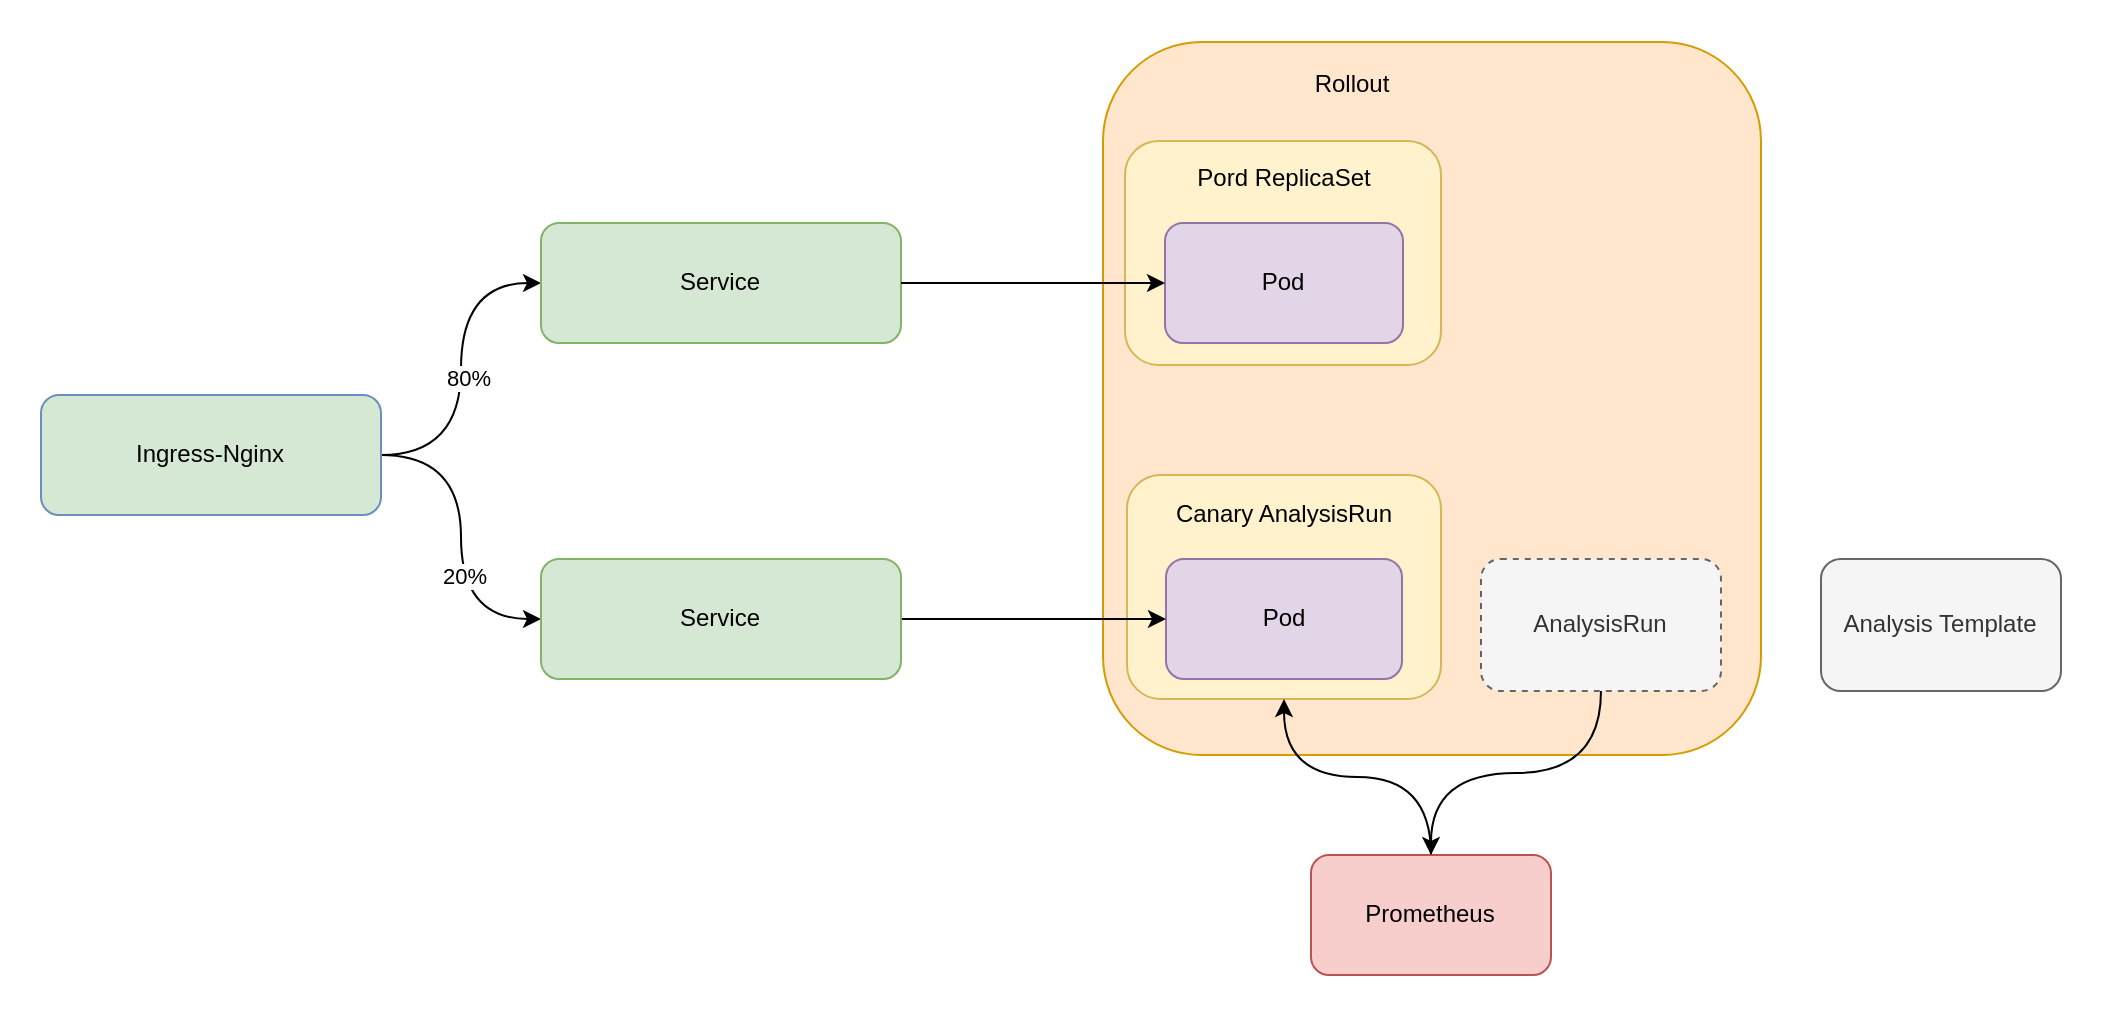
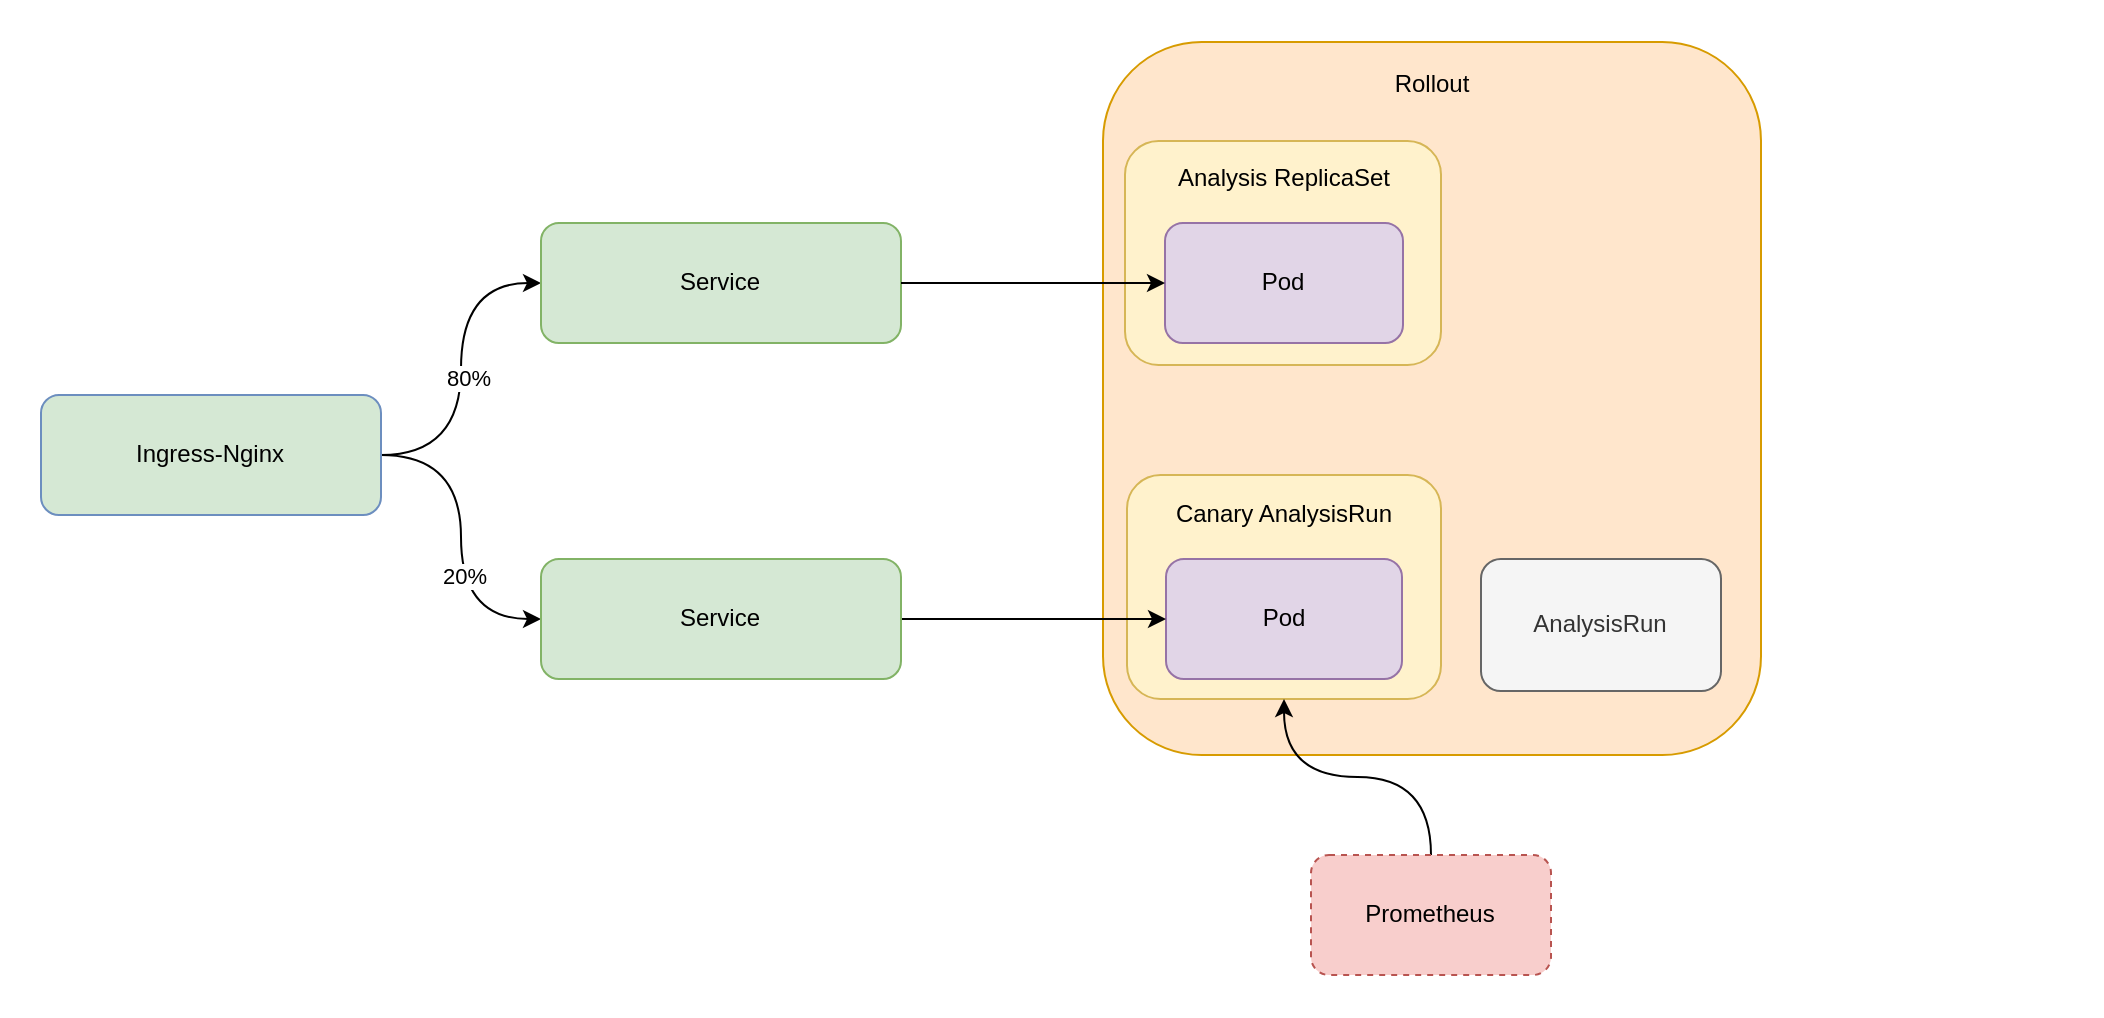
node "Rollout": moved (1352, 85) -> (1432, 85)
node "Pord ReplicaSet": label "Pord ReplicaSet" -> "Analysis ReplicaSet"
node "AnalysisRun": style dashed -> solid
node "Analysis Template": removed
edge "AnalysisRun" -> "Prometheus": removed
node "Prometheus": style solid -> dashed
